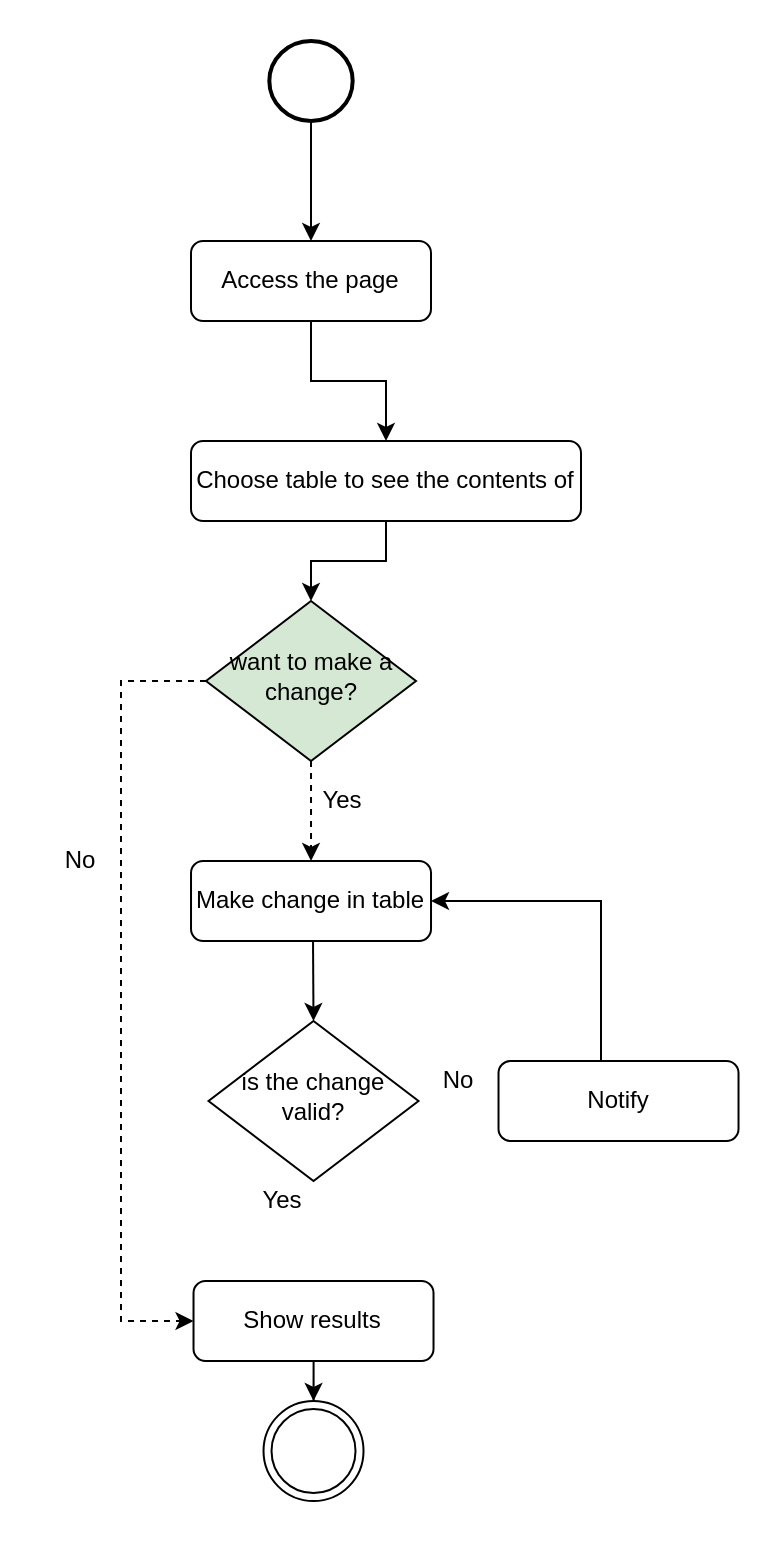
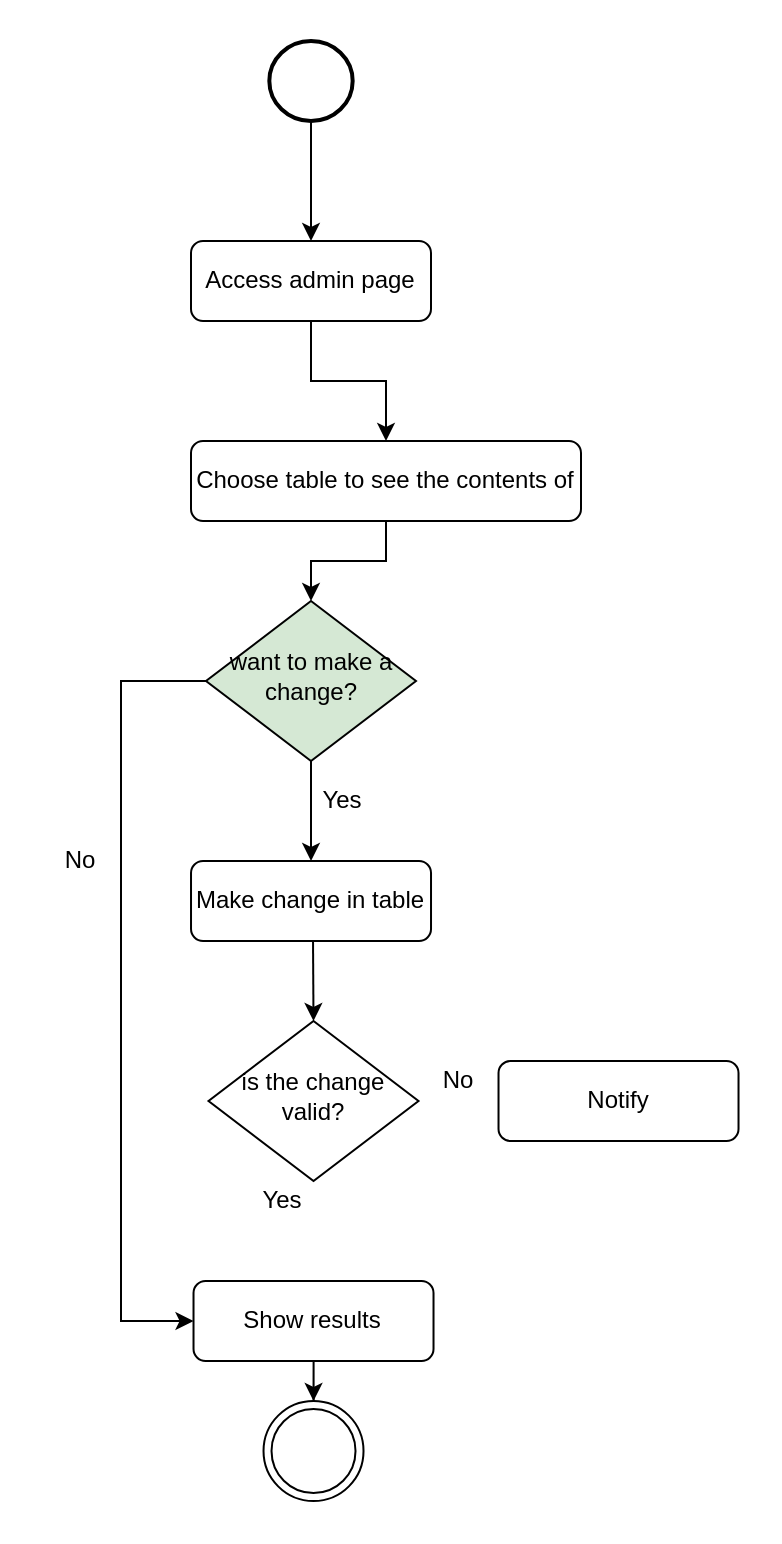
node "Access the page": label "Access the page" -> "Access admin page"
edge "want to make a change?" -> "Make change in table": style dashed -> solid
edge "Notify" -> "Make change in table": removed
edge "want to make a change?" -> "Show results": style dashed -> solid
